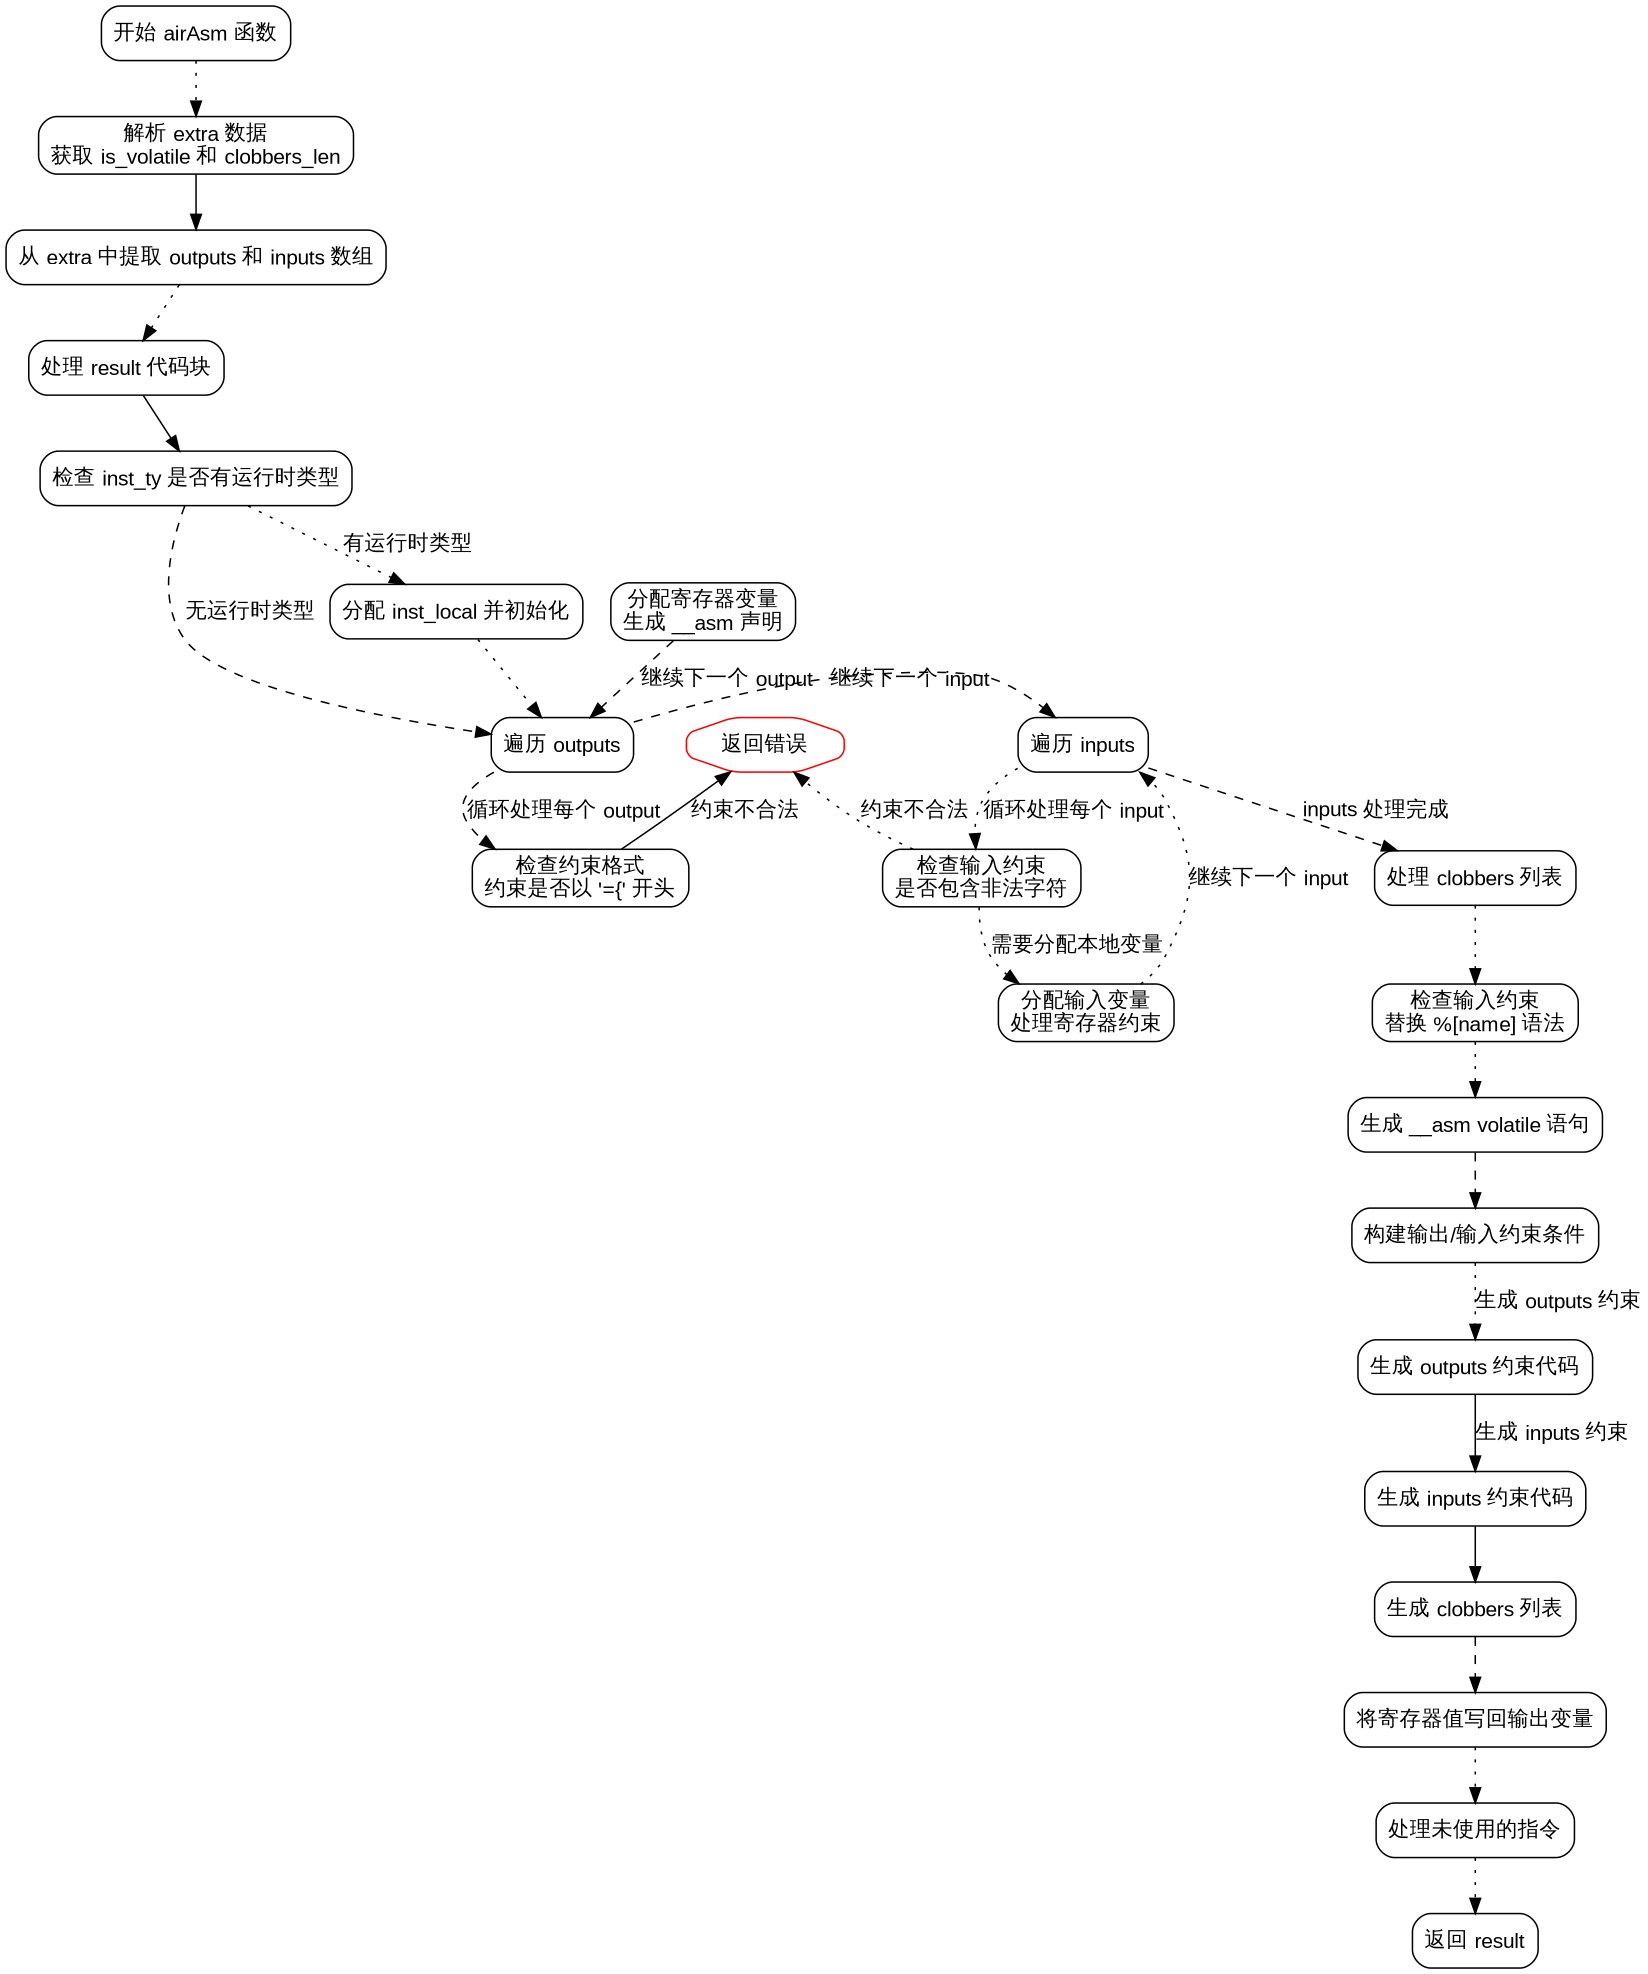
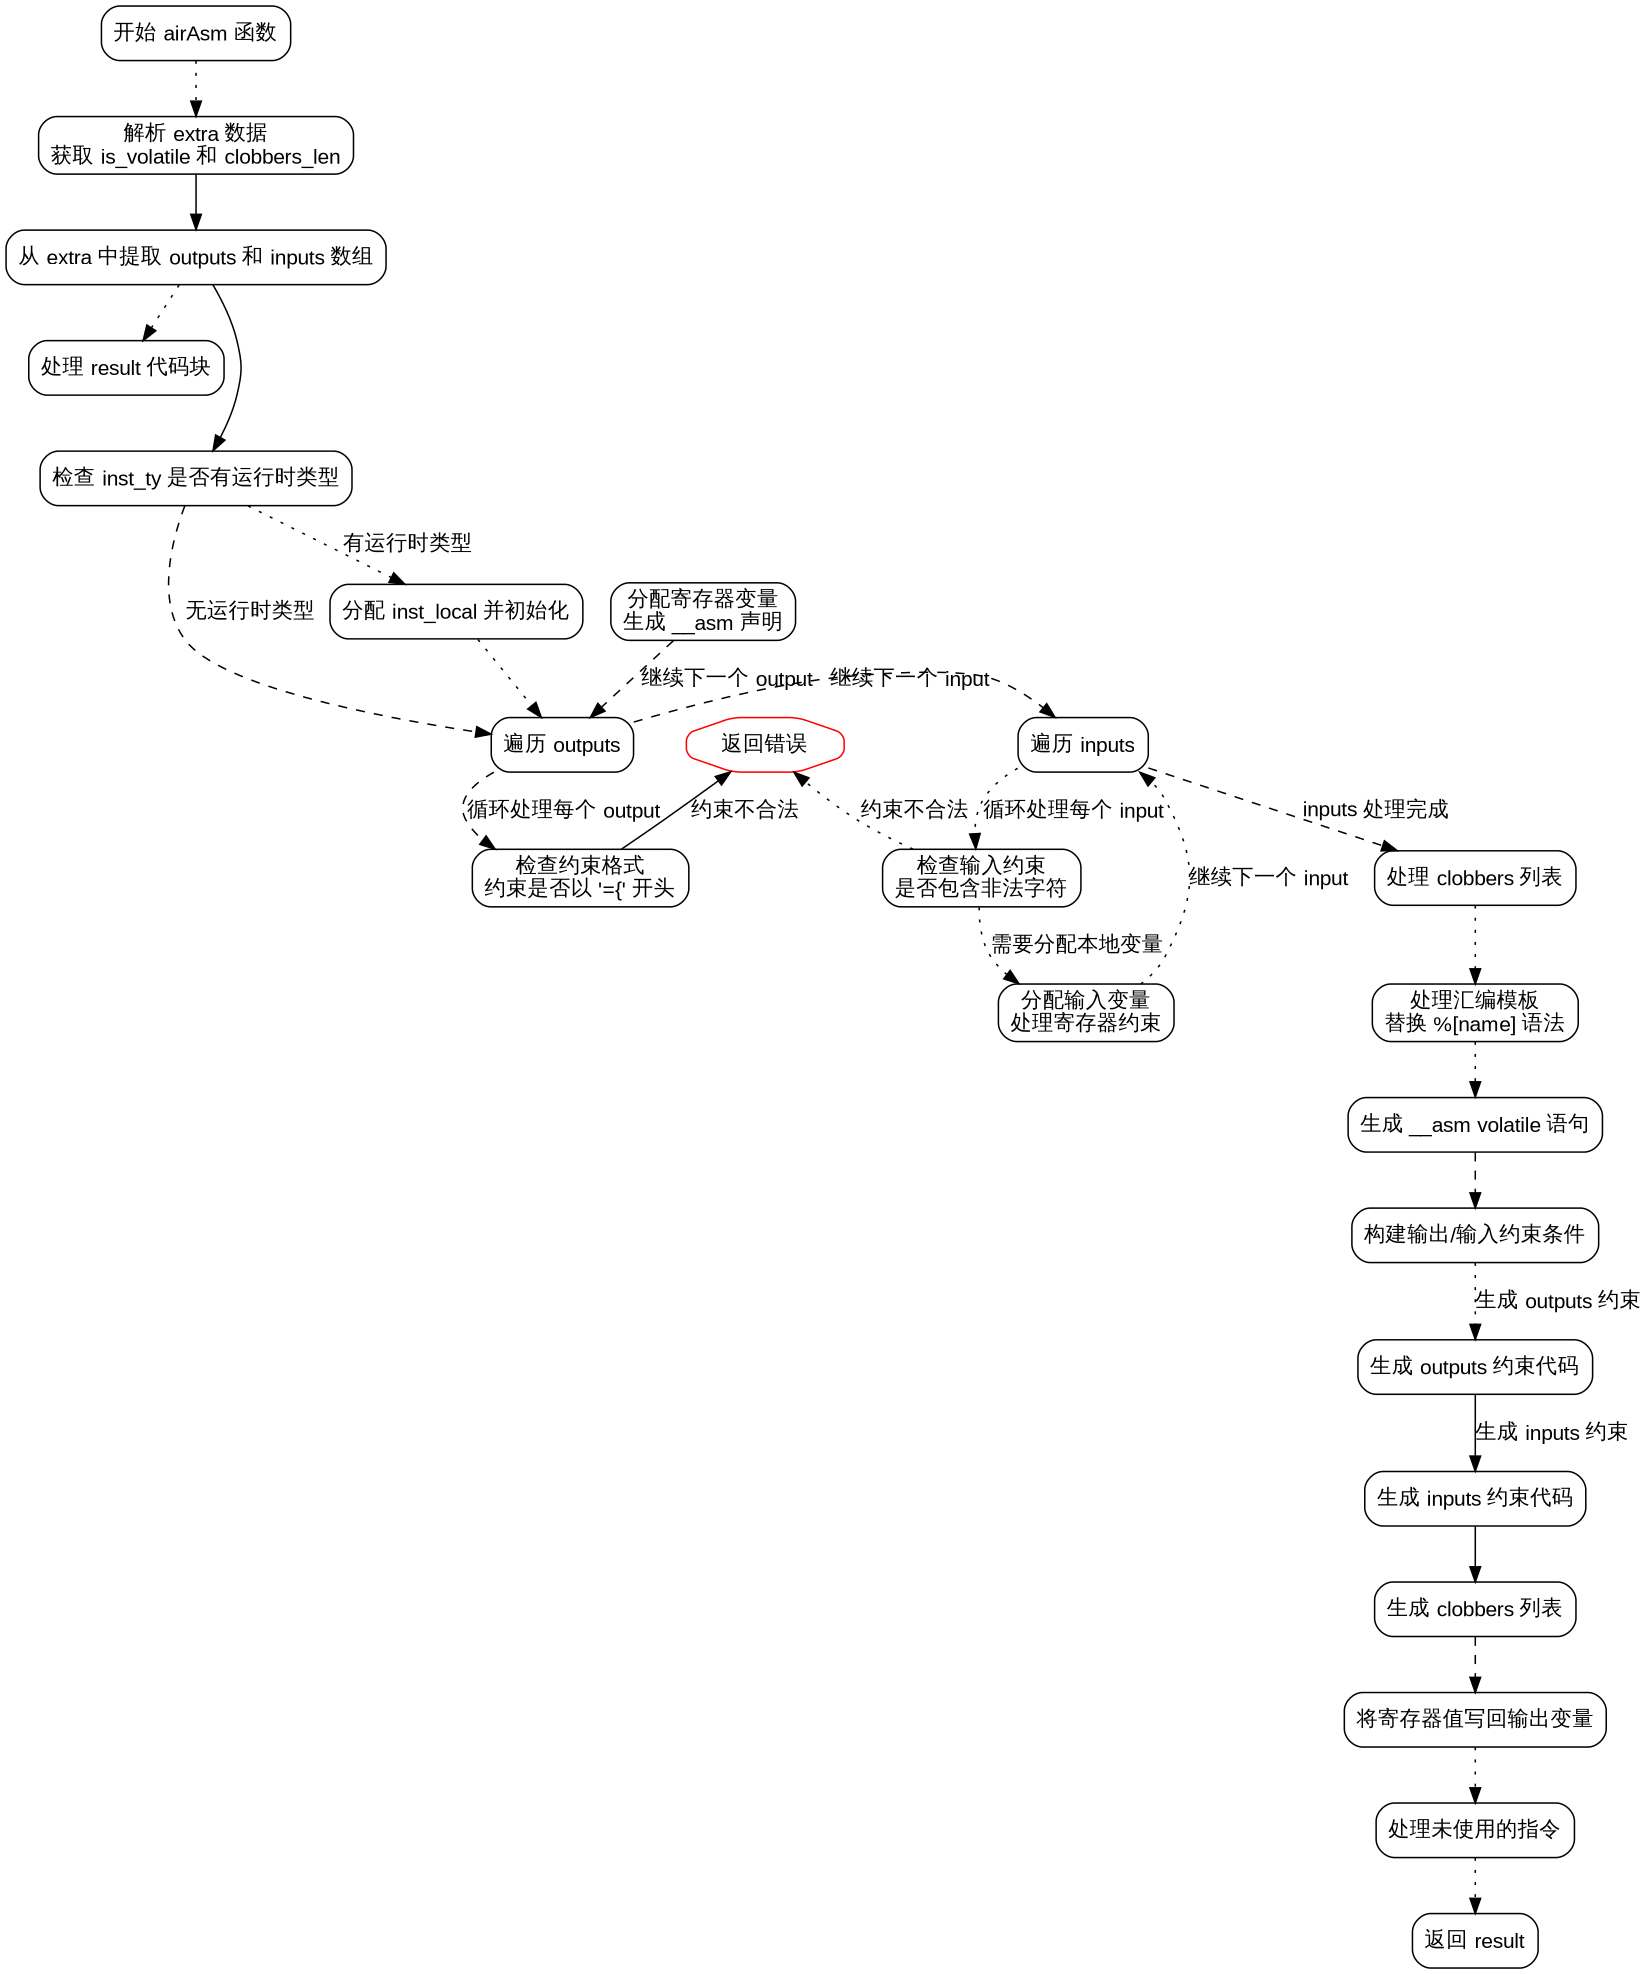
edge "处理 result 代码块" -> "检查 inst_ty 是否有运行时类型": now "从 extra 中提取 outputs 和 inputs 数组" -> "检查 inst_ty 是否有运行时类型"
node "检查输入约束 替换 %[name] 语法": label "检查输入约束 替换 %[name] 语法" -> "处理汇编模板 替换 %[name] 语法"
